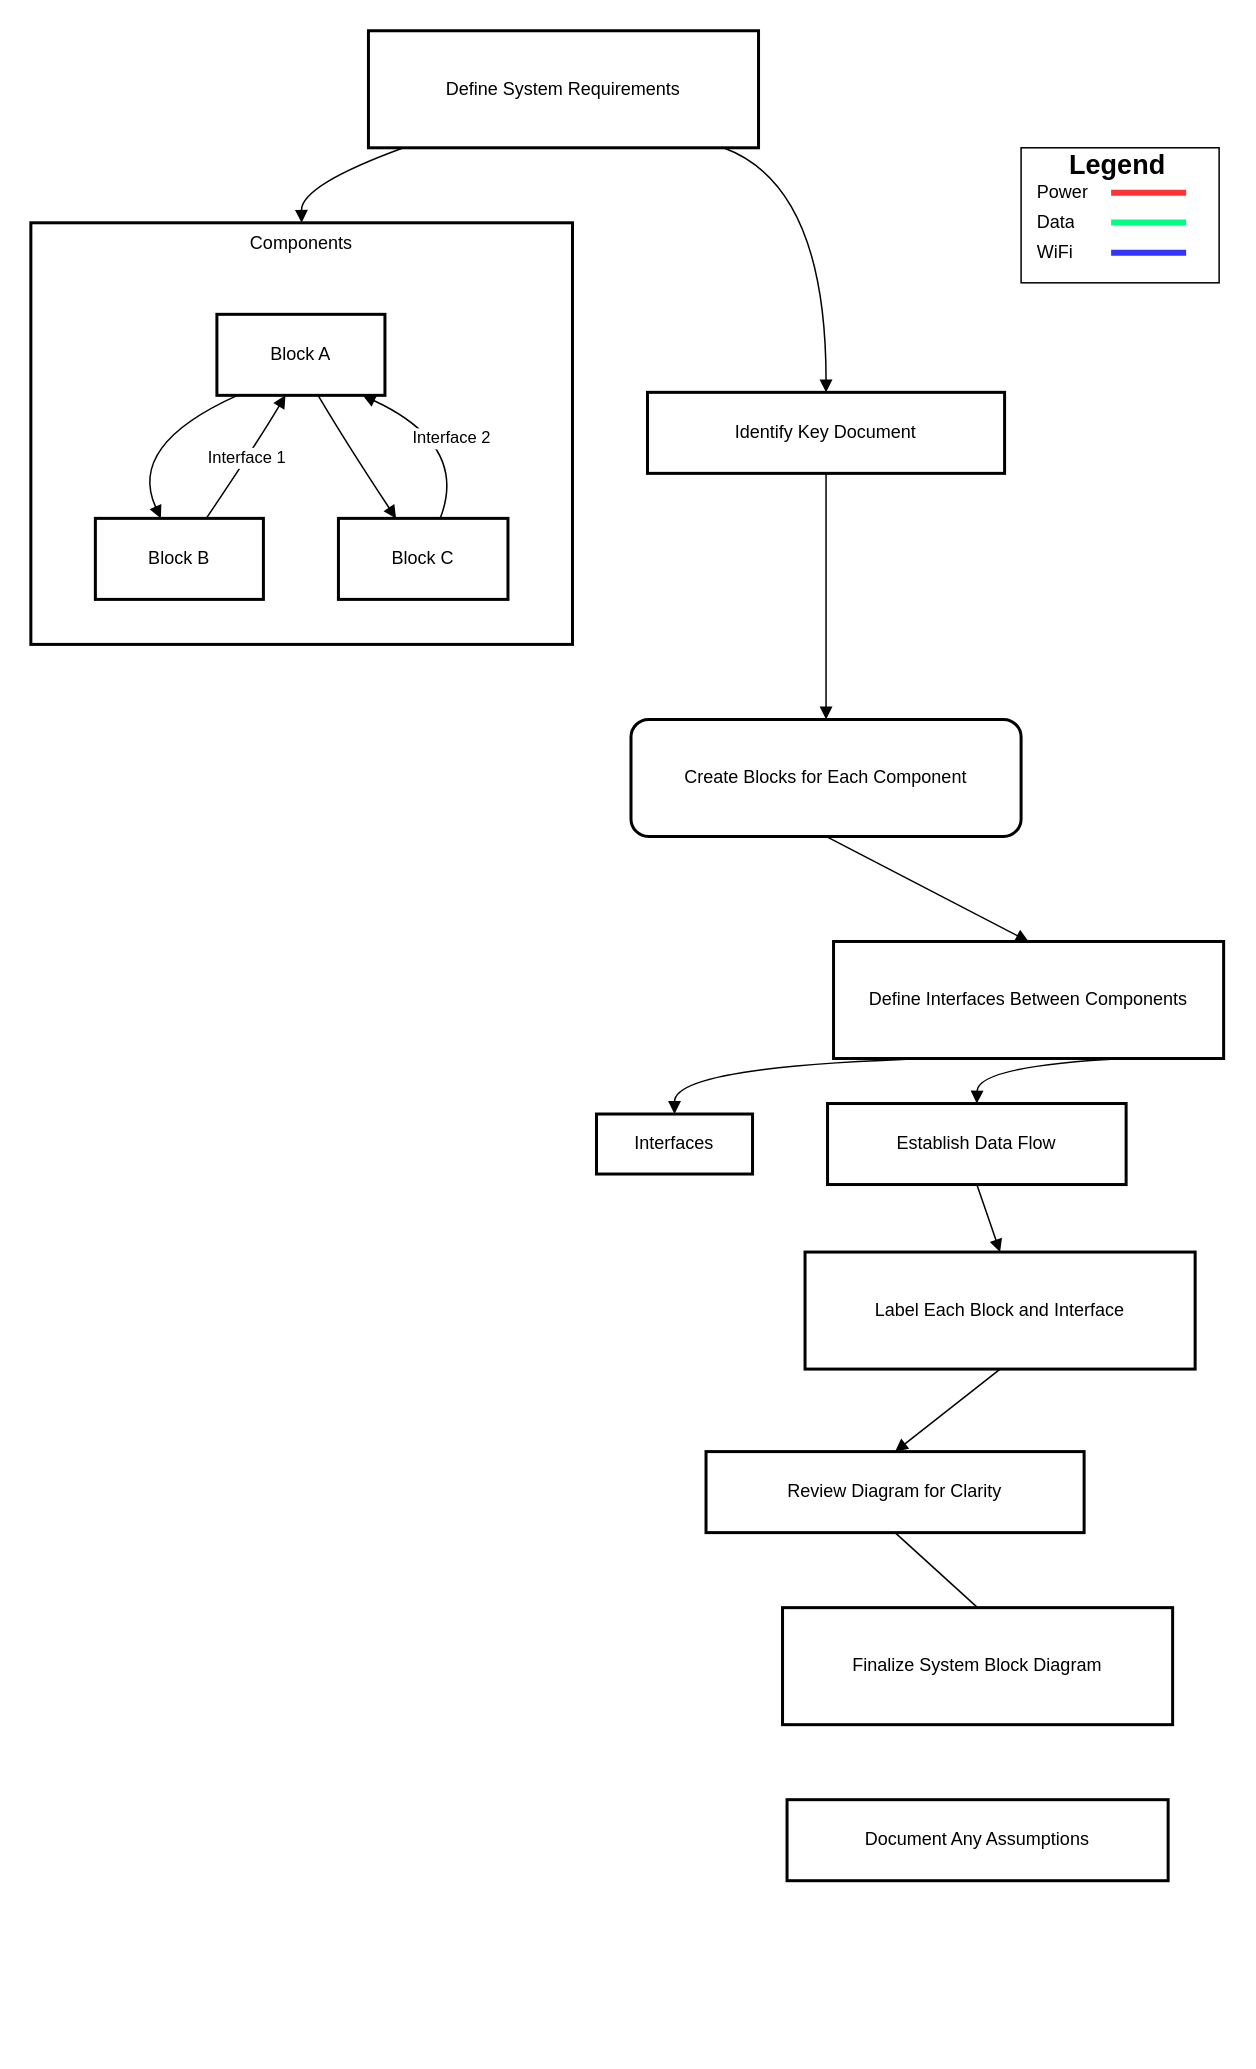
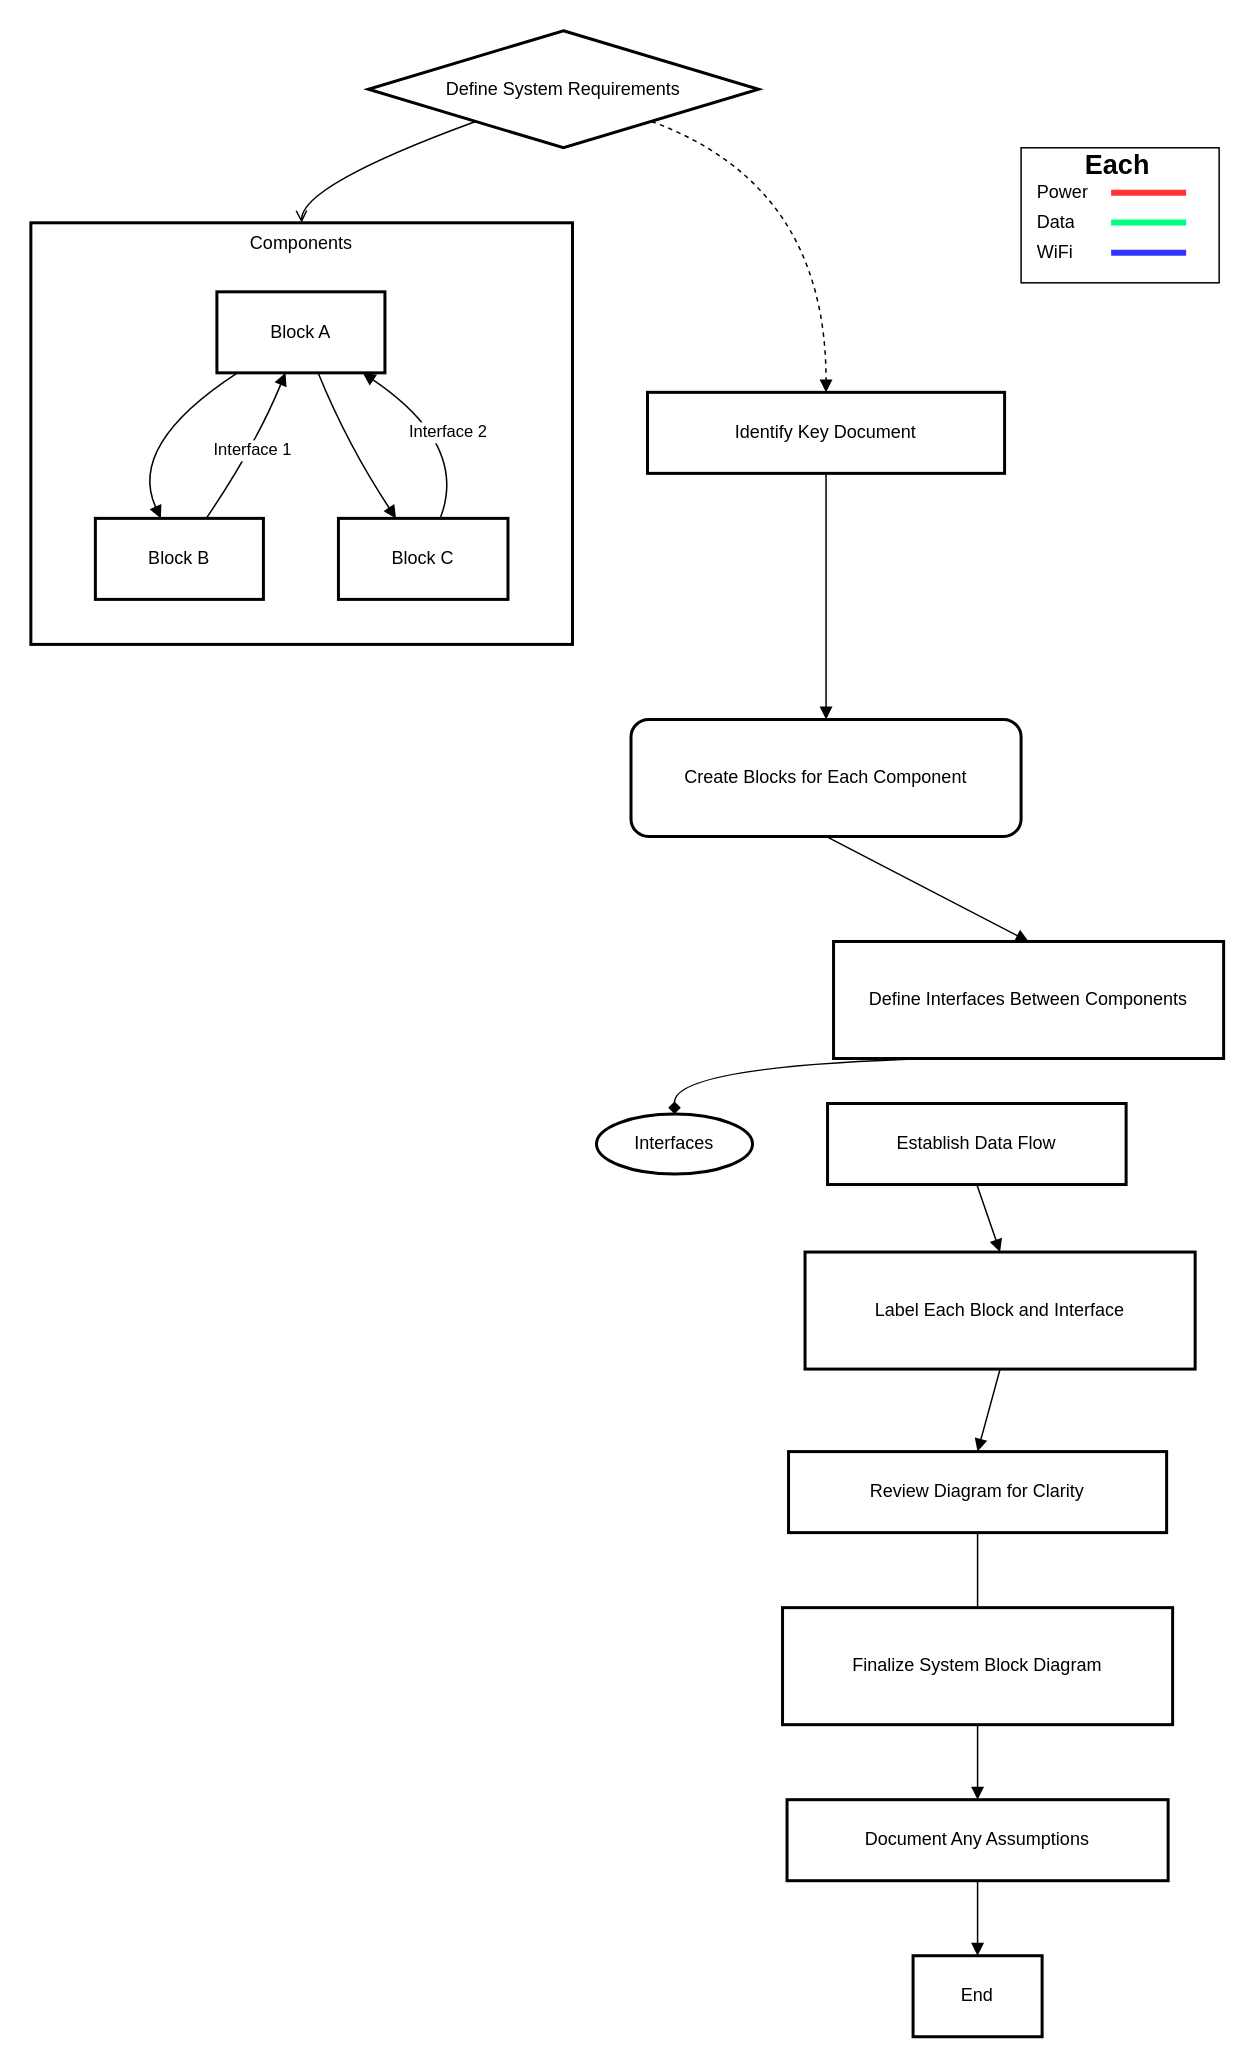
node "Define System Requirements": shape rectangle -> diamond
node "Legend": label "Legend" -> "Each"
edge "Define System Requirements" -> "Components": arrowhead block -> open
edge "Define System Requirements" -> "Identify Key Document": style solid -> dashed
node "Block A": moved (301, 355) -> (301, 332)
edge "Define Interfaces Between Components" -> "Establish Data Flow": removed
edge "Define Interfaces Between Components" -> "Interfaces": arrowhead block -> diamond
node "Interfaces": shape rectangle -> ellipse
node "Review Diagram for Clarity": moved (895, 1492) -> (977, 1492)
edge "Finalize System Block Diagram" -> "Document Any Assumptions": added
edge "Document Any Assumptions" -> "End": added
node "End": added
